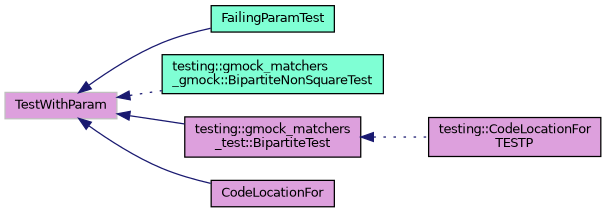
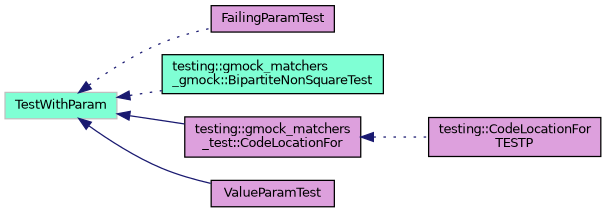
node "FailingParamTest": fillcolor aquamarine -> plum
edge "FailingParamTest" -> "TestWithParam": style solid -> dotted
node "TestWithParam": fillcolor plum -> aquamarine
node "testing::gmock_matchers _test::BipartiteTest": label "testing::gmock_matchers _test::BipartiteTest" -> "testing::gmock_matchers _test::CodeLocationFor"
node "CodeLocationFor": label "CodeLocationFor" -> "ValueParamTest"
